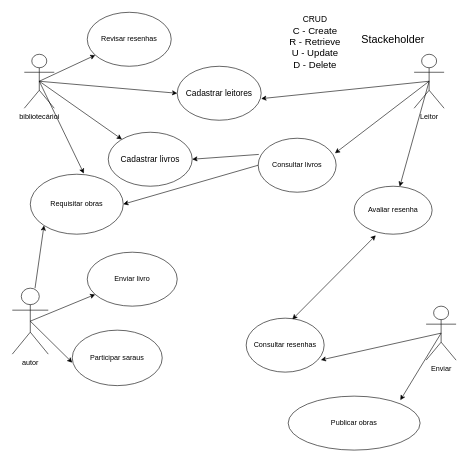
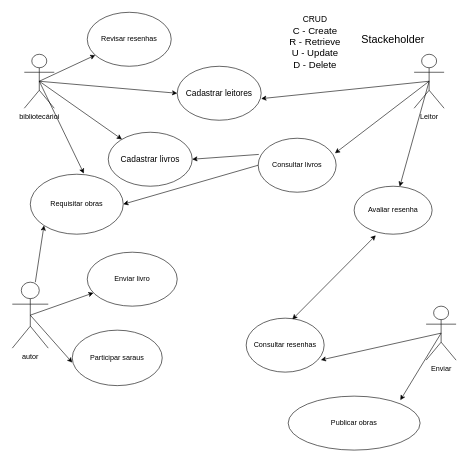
node "autor": moved (30, 321) -> (30, 315)
